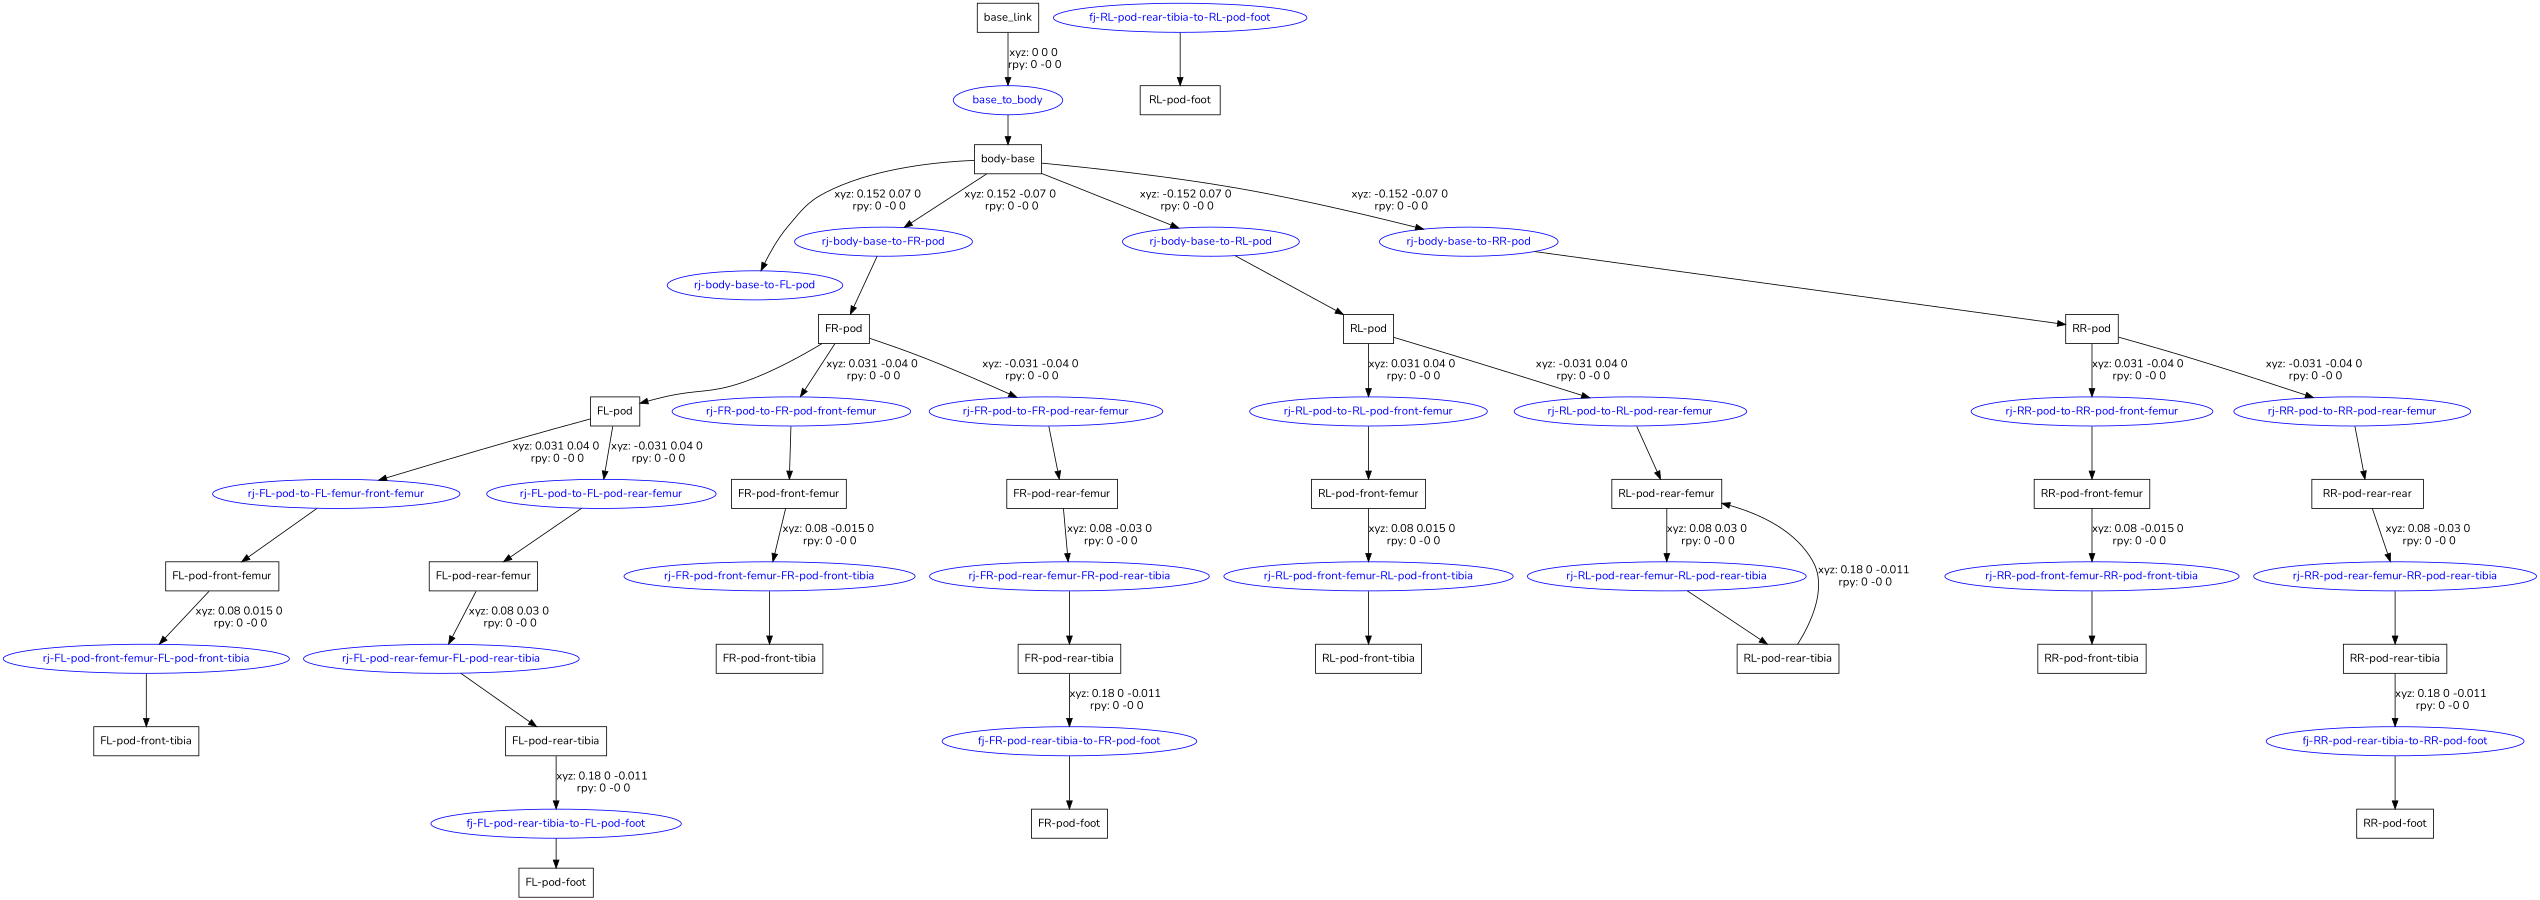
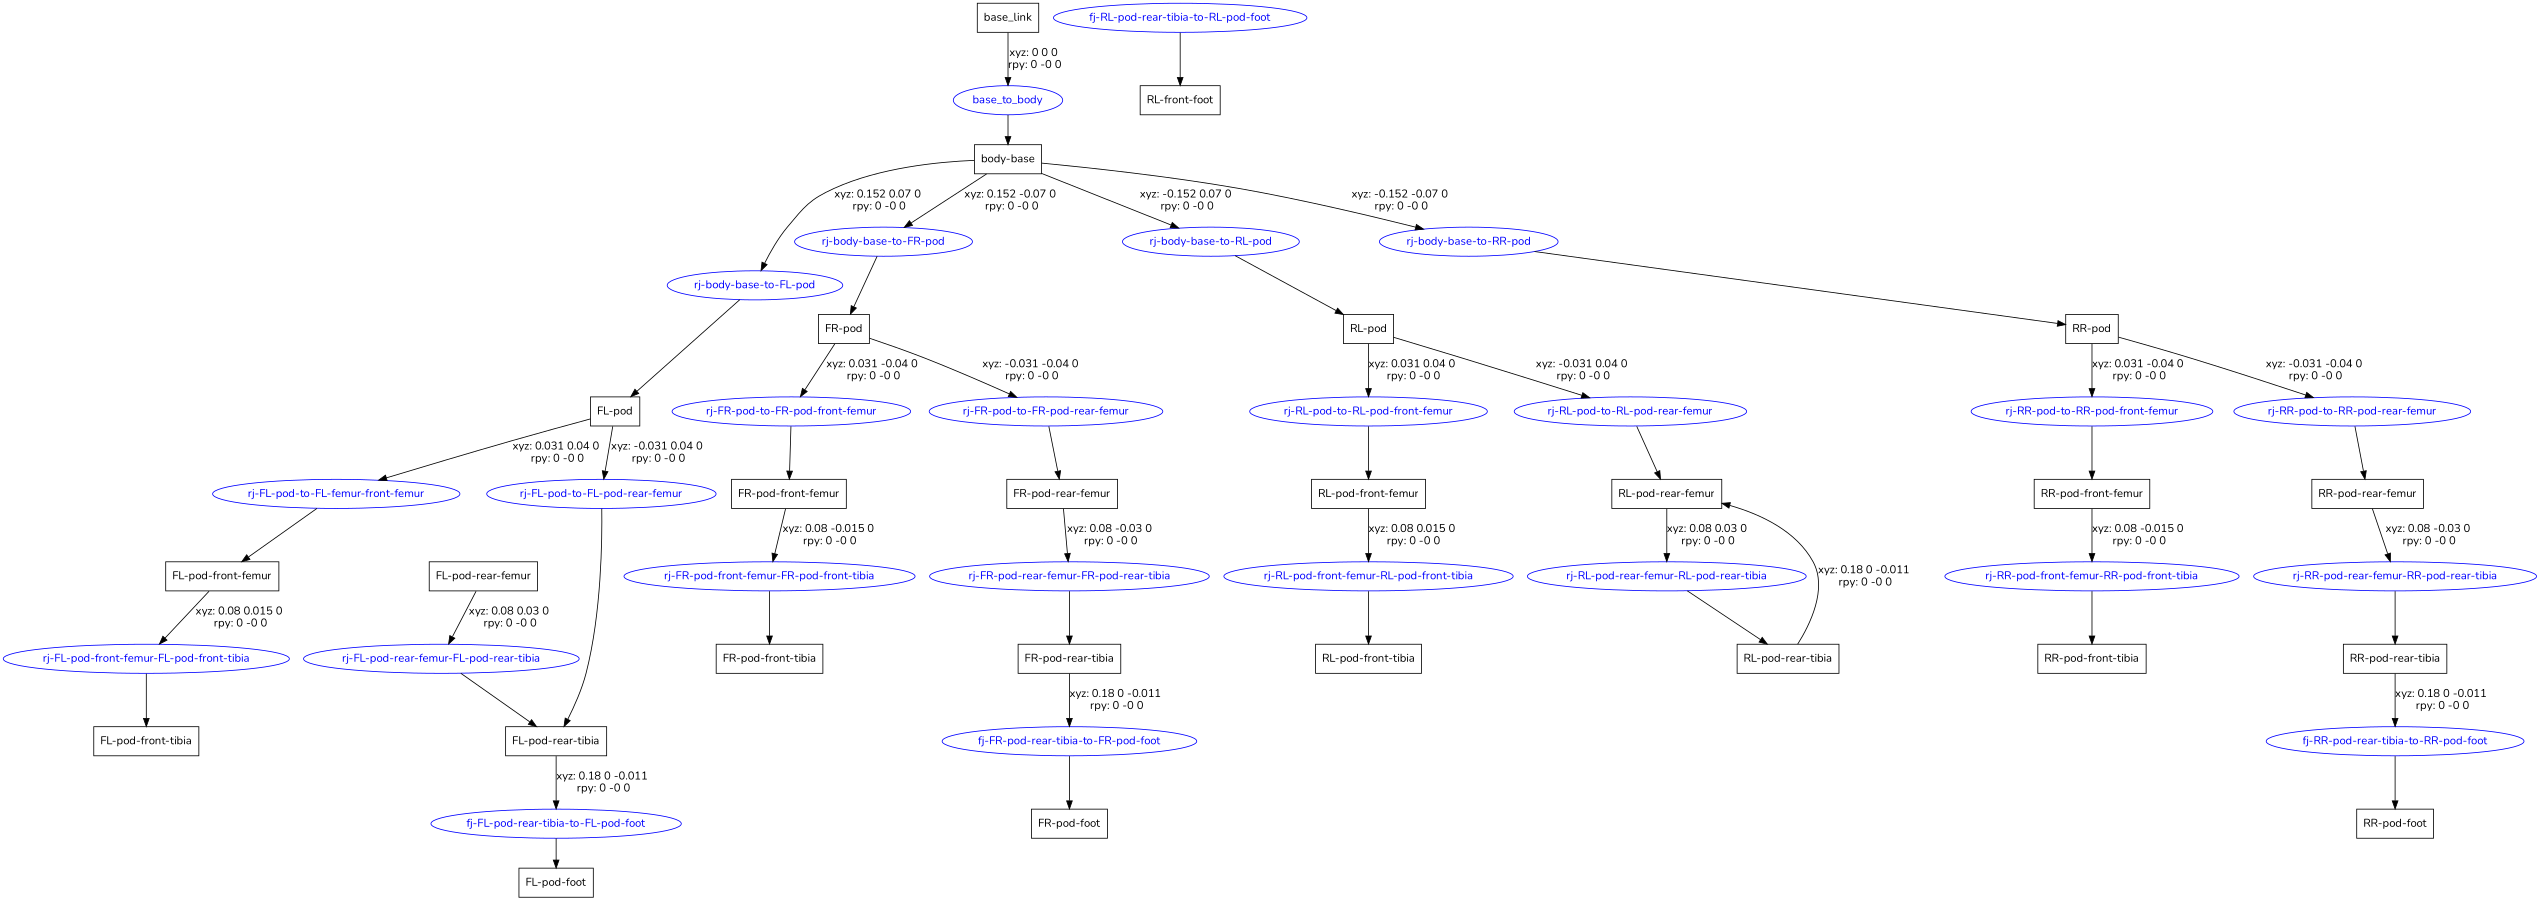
node "RL-pod-foot": label "RL-pod-foot" -> "RL-front-foot"
edge "FR-pod" -> "FL-pod": now "rj-body-base-to-FL-pod" -> "FL-pod"
node "RR-pod-rear-rear": label "RR-pod-rear-rear" -> "RR-pod-rear-femur"
edge "rj-FL-pod-to-FL-pod-rear-femur" -> "FL-pod-rear-femur": now "rj-FL-pod-to-FL-pod-rear-femur" -> "FL-pod-rear-tibia"
